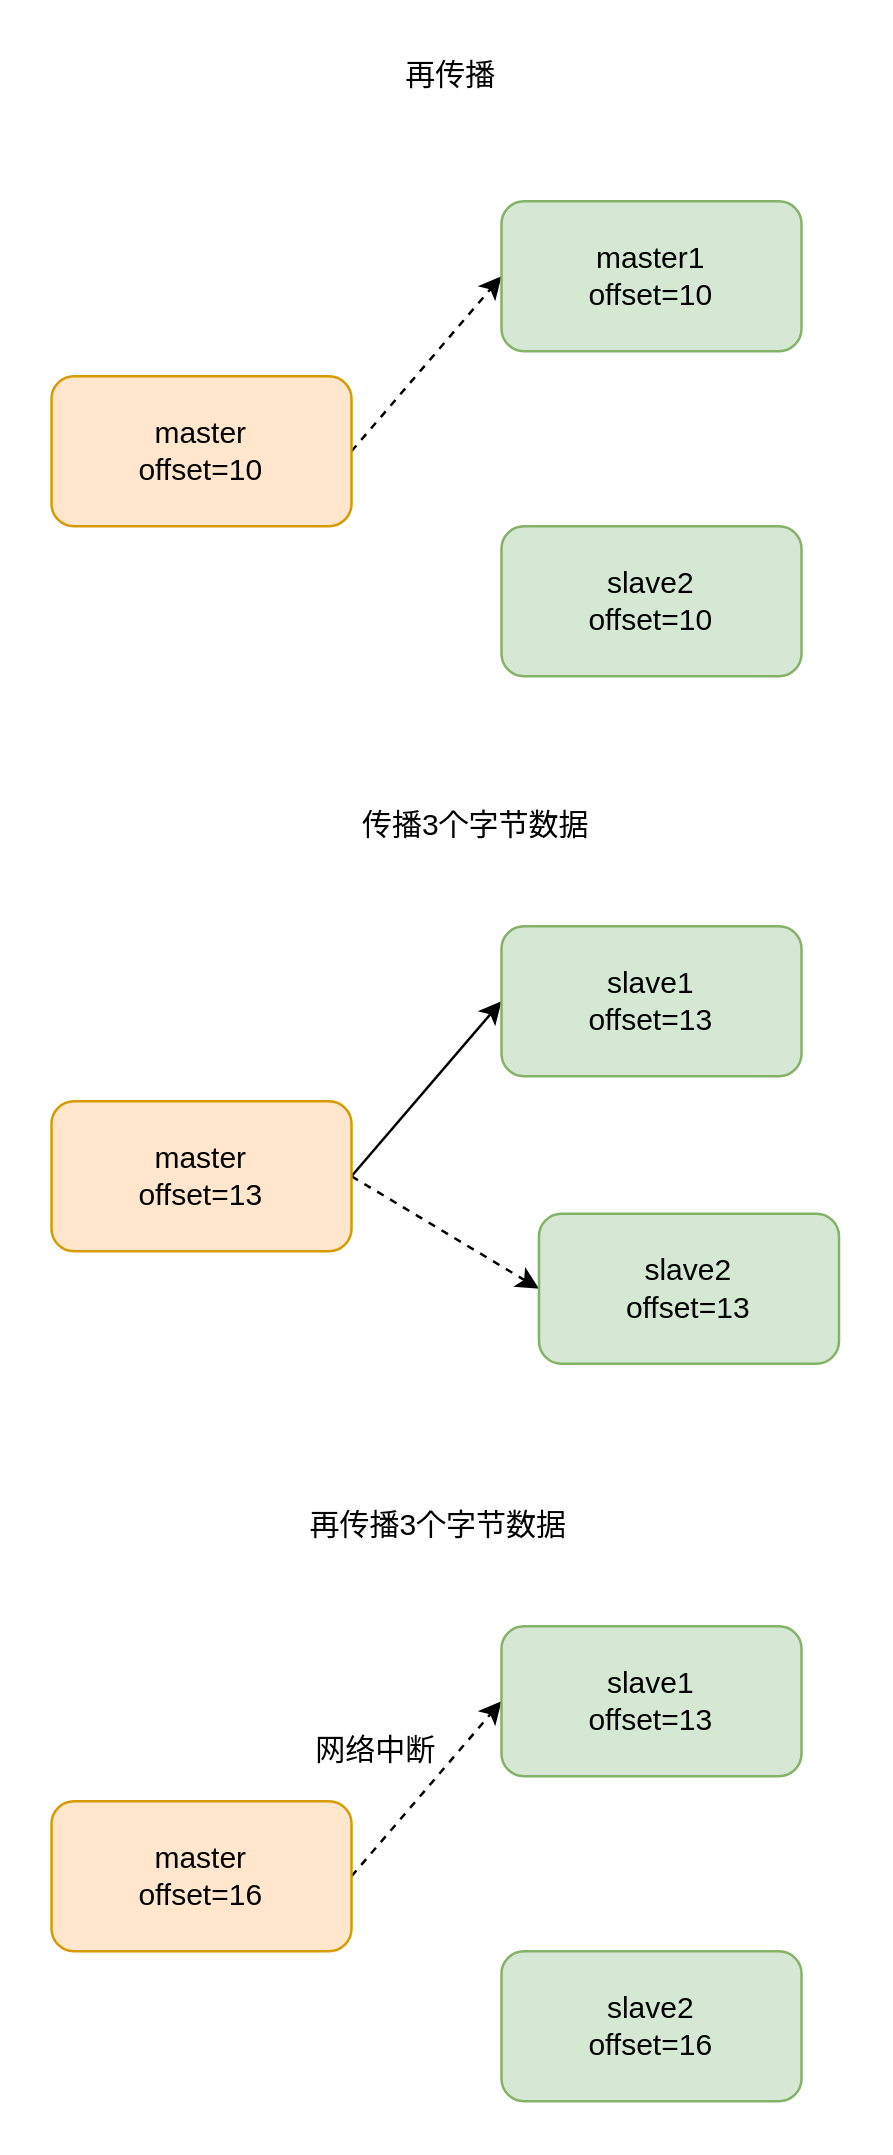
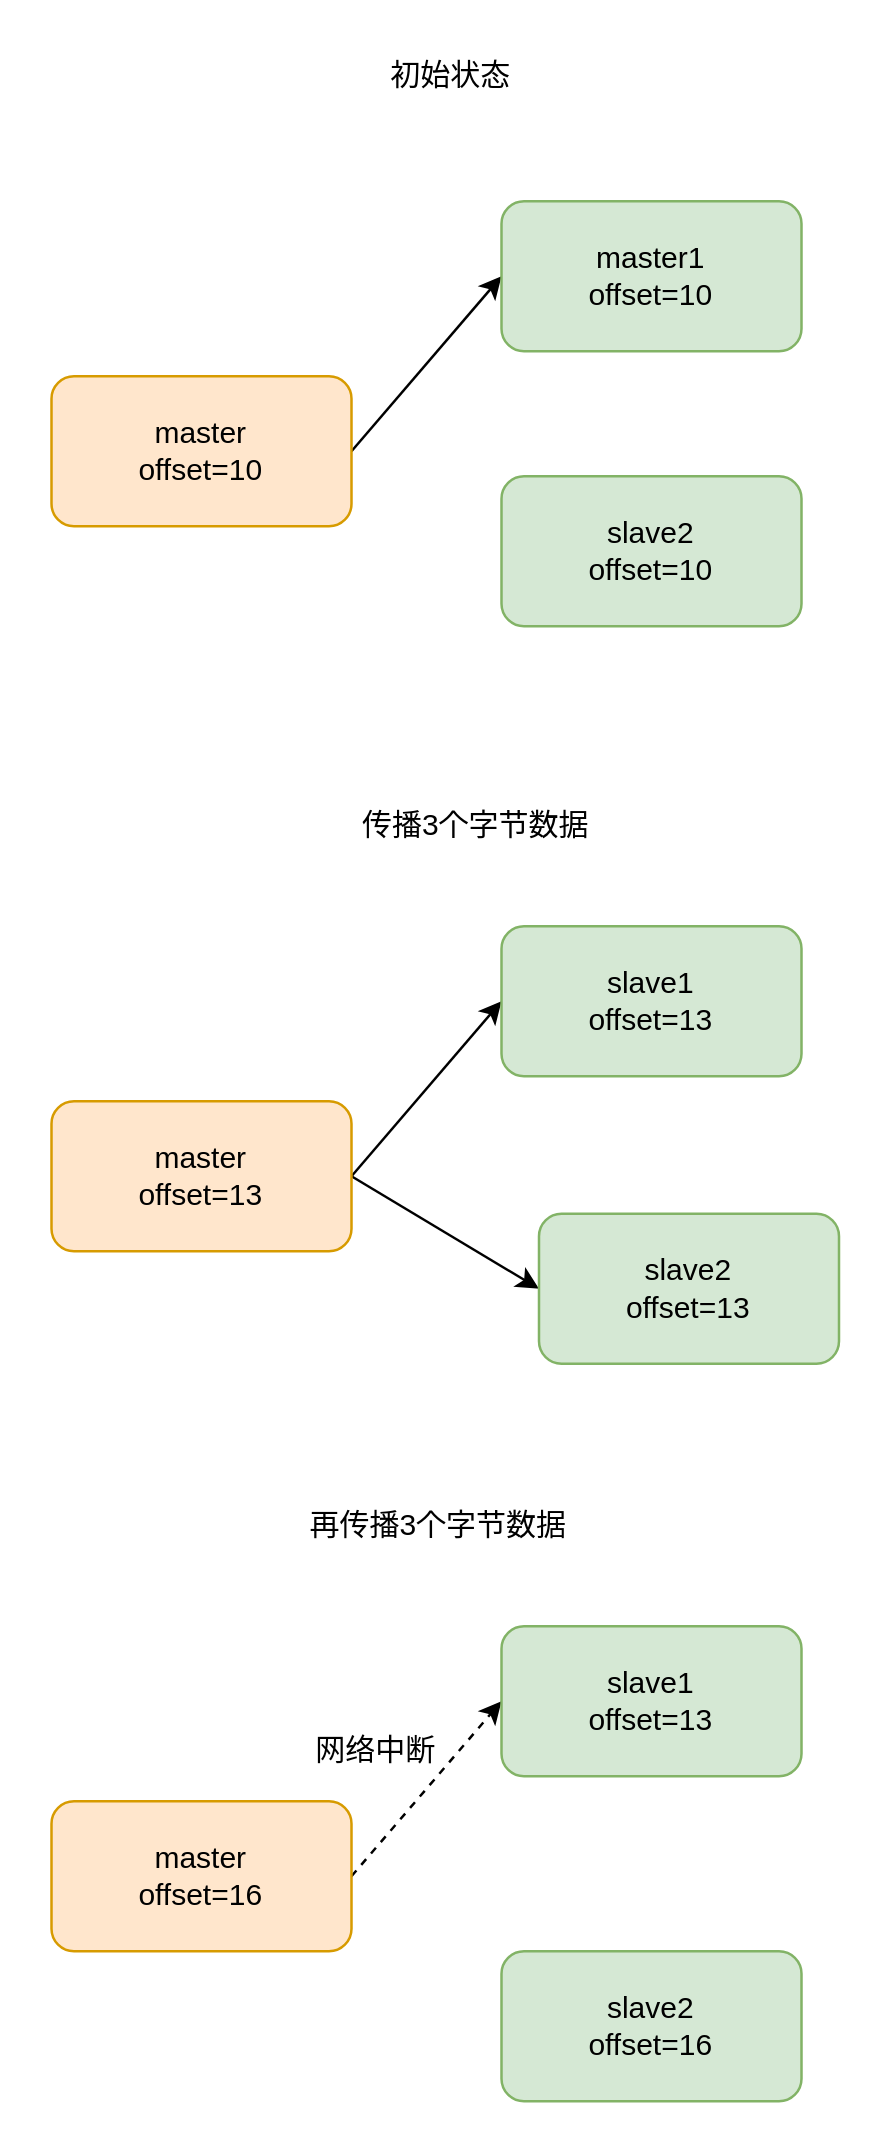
node "再传播": label "再传播" -> "初始状态"
edge "master offset=10" -> "master1 offset=10": style dashed -> solid
node "slave2 offset=10": moved (651, 601) -> (651, 551)
edge "master offset=13" -> "slave2 offset=13": style dashed -> solid
